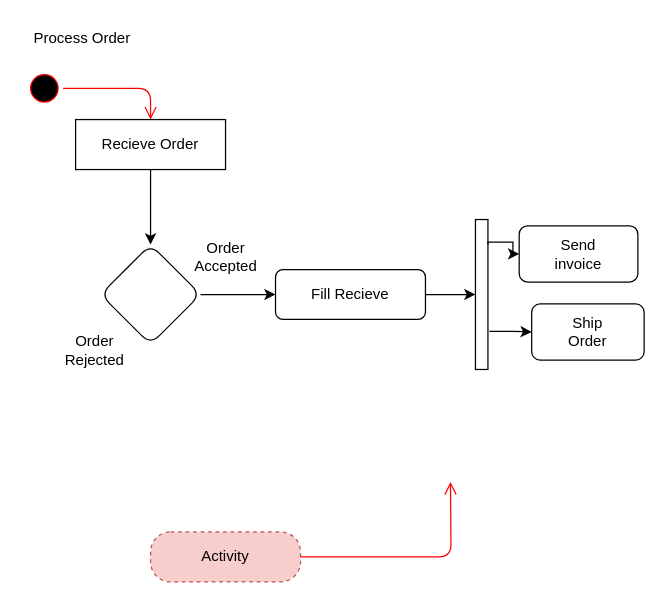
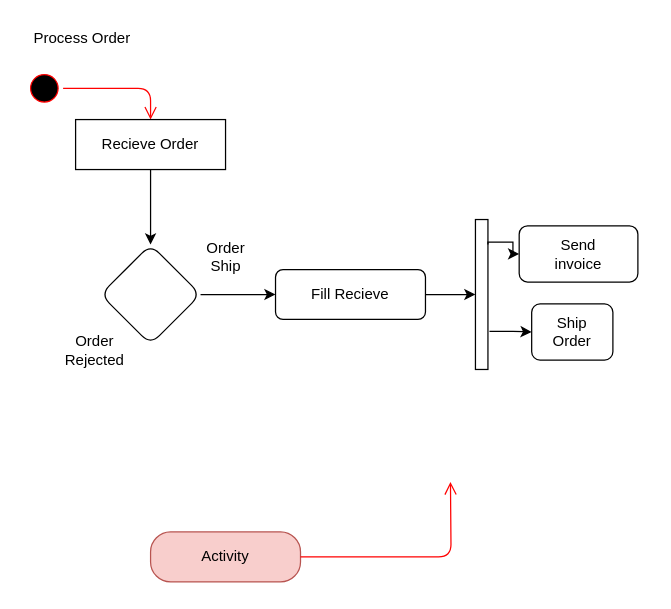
node "Order Accepted": label "Order Accepted" -> "Order Ship"
node "Ship Order": size 113x56 -> 81x56
node "Activity": style dashed -> solid
